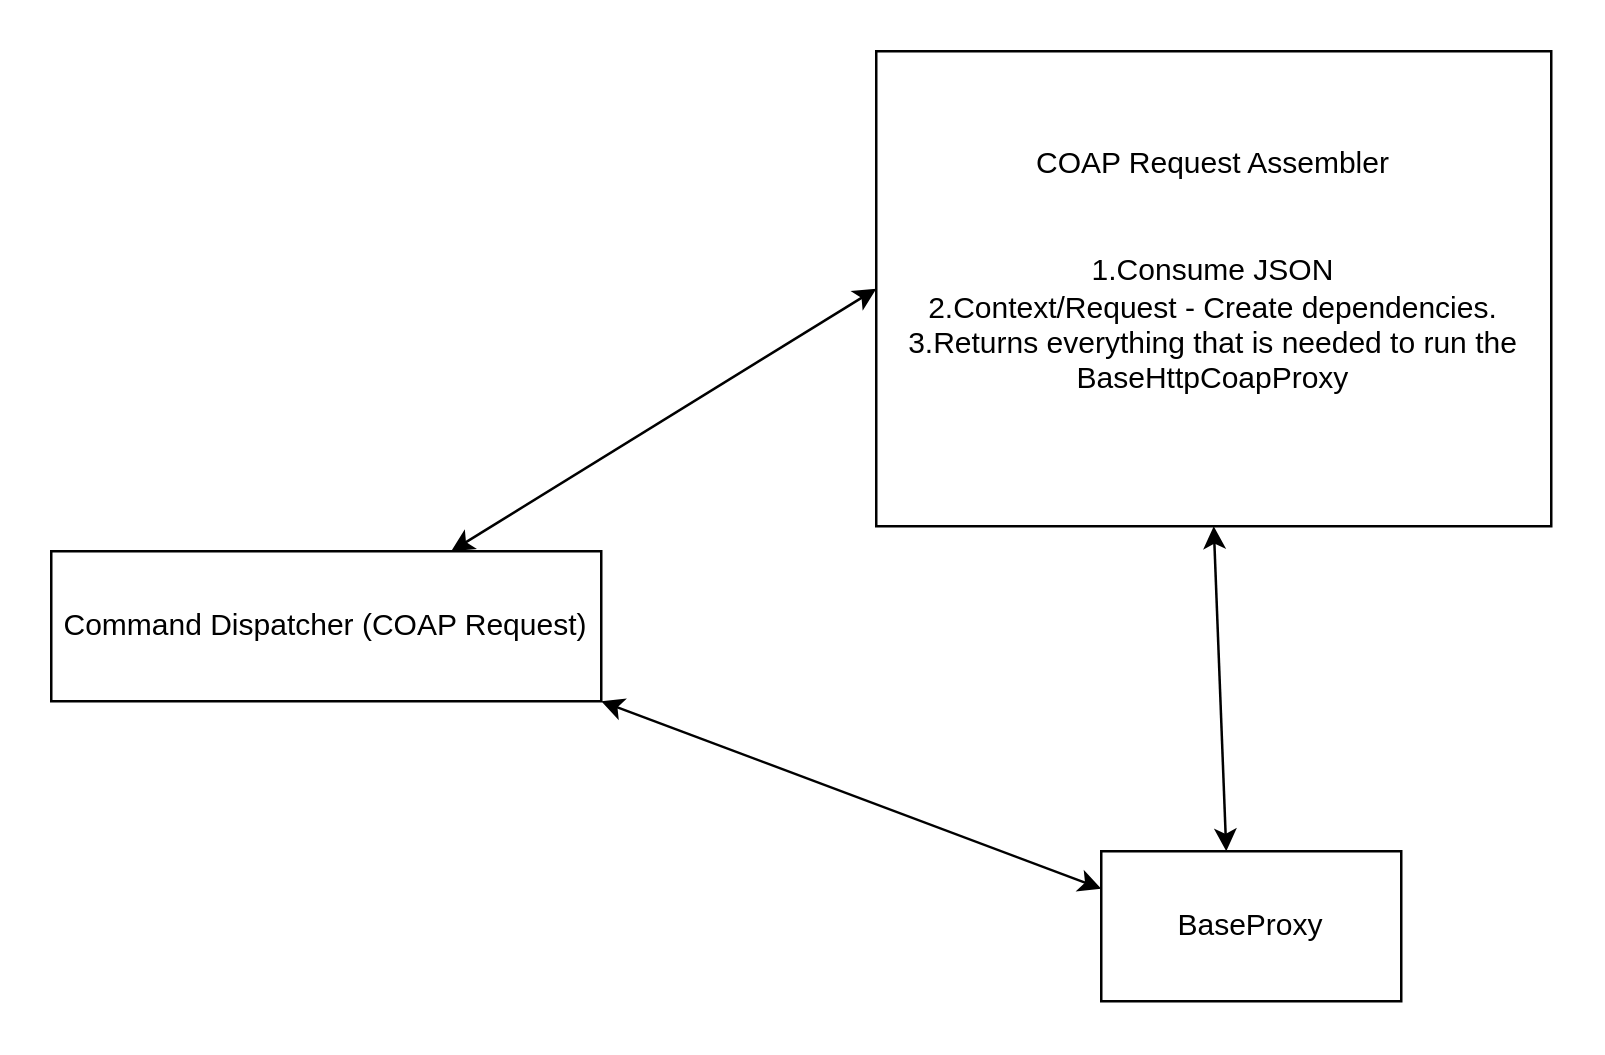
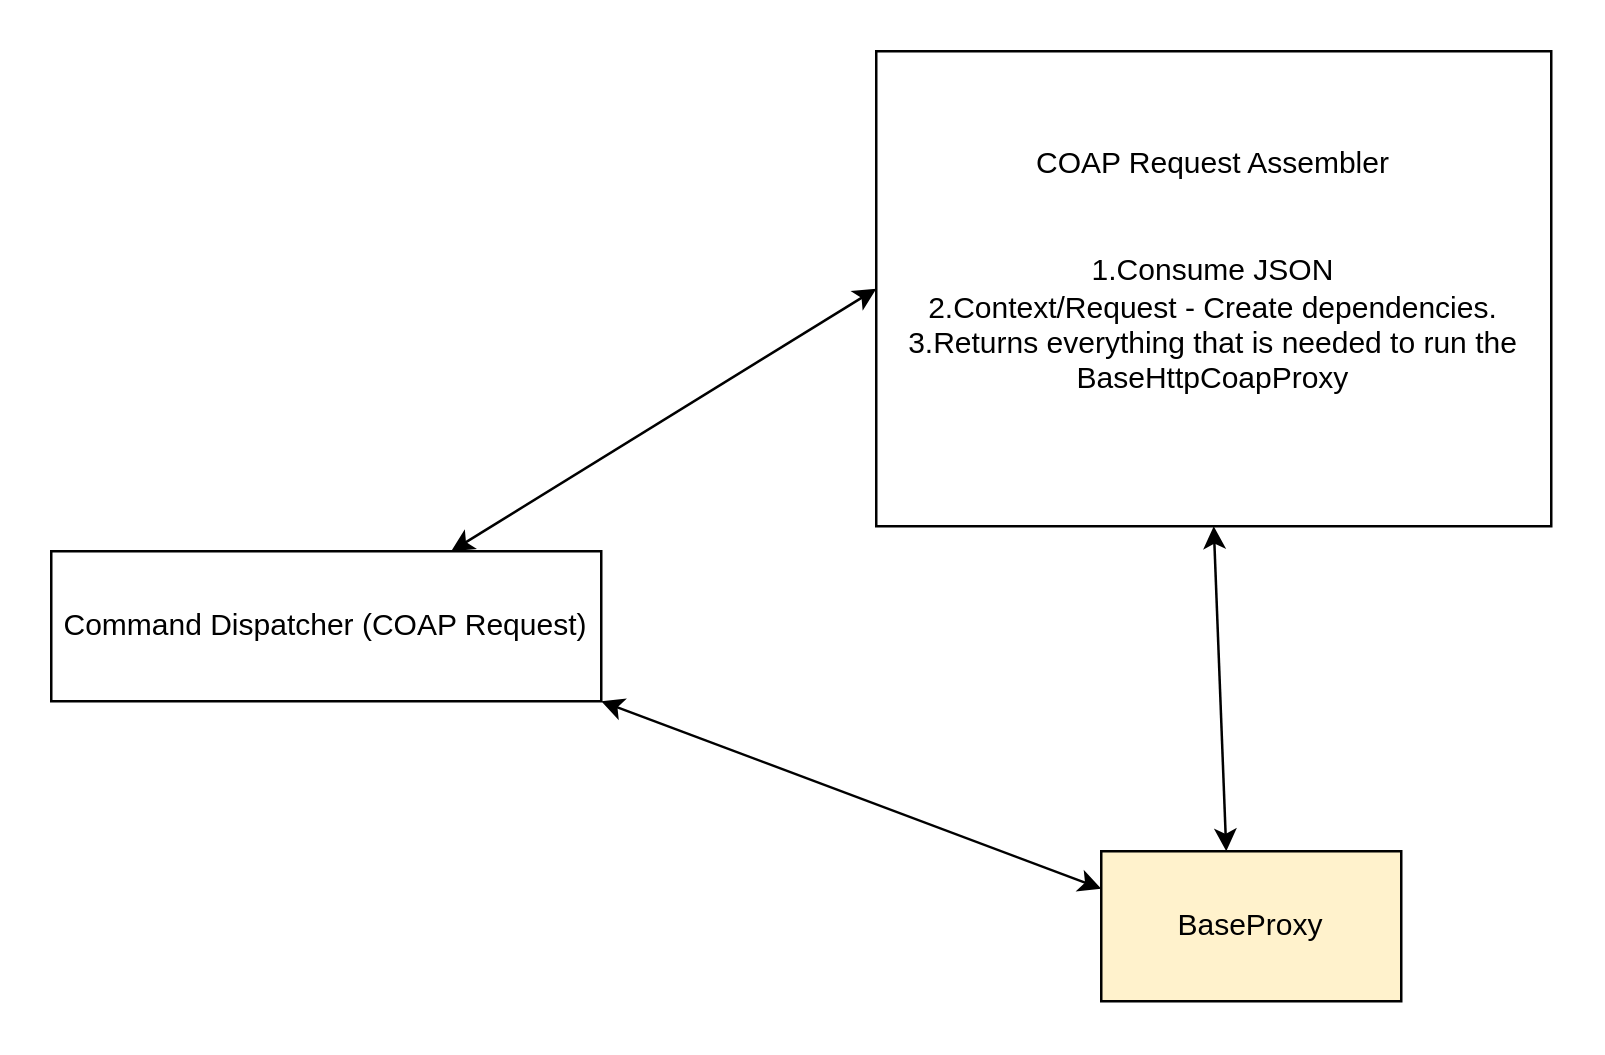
node "BaseProxy": fillcolor #ffffff -> #fff2cc
